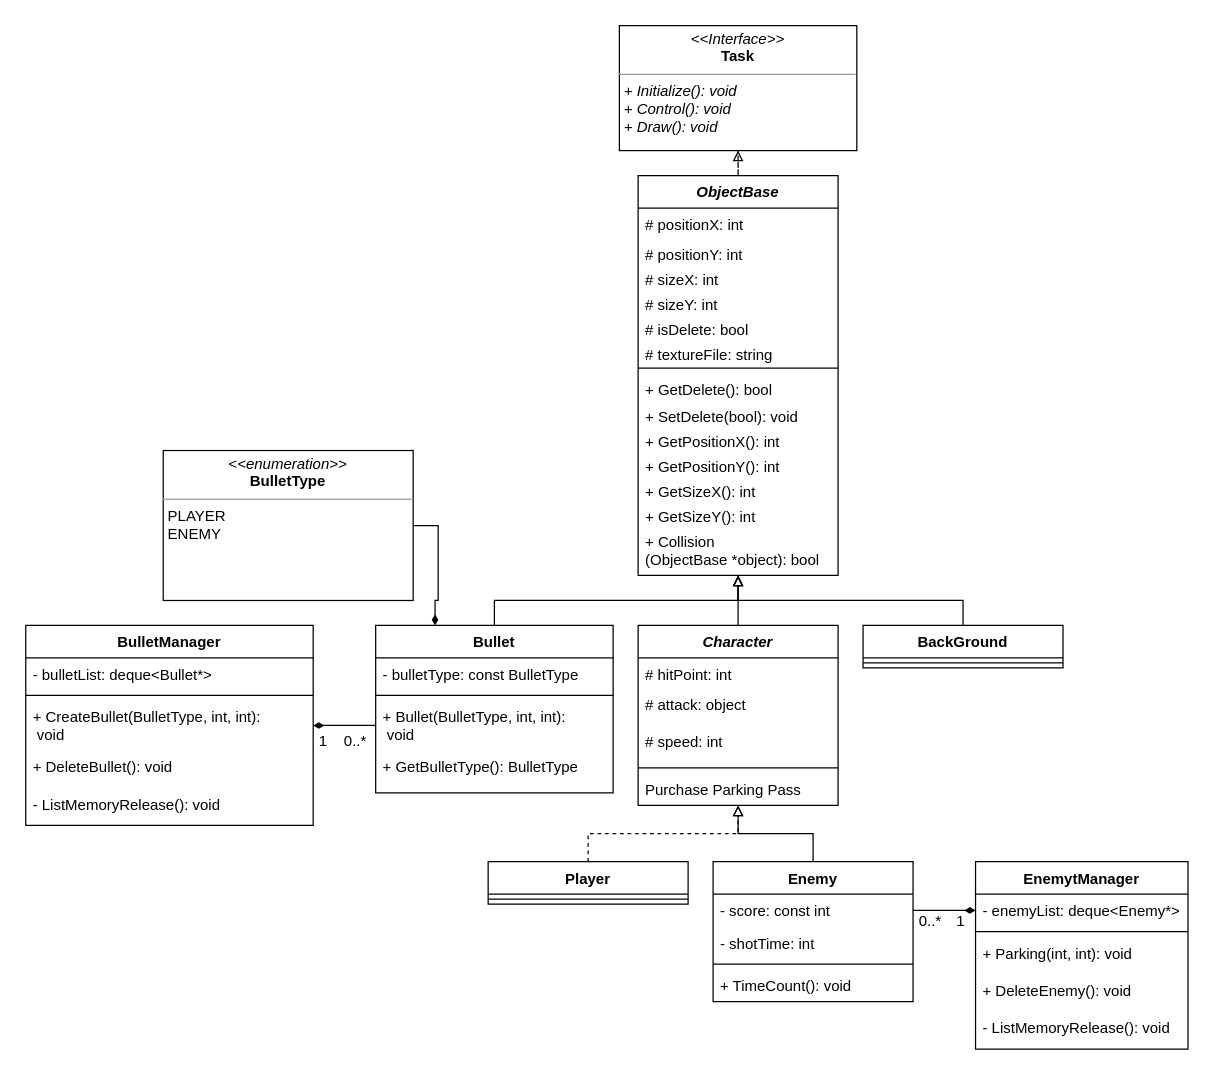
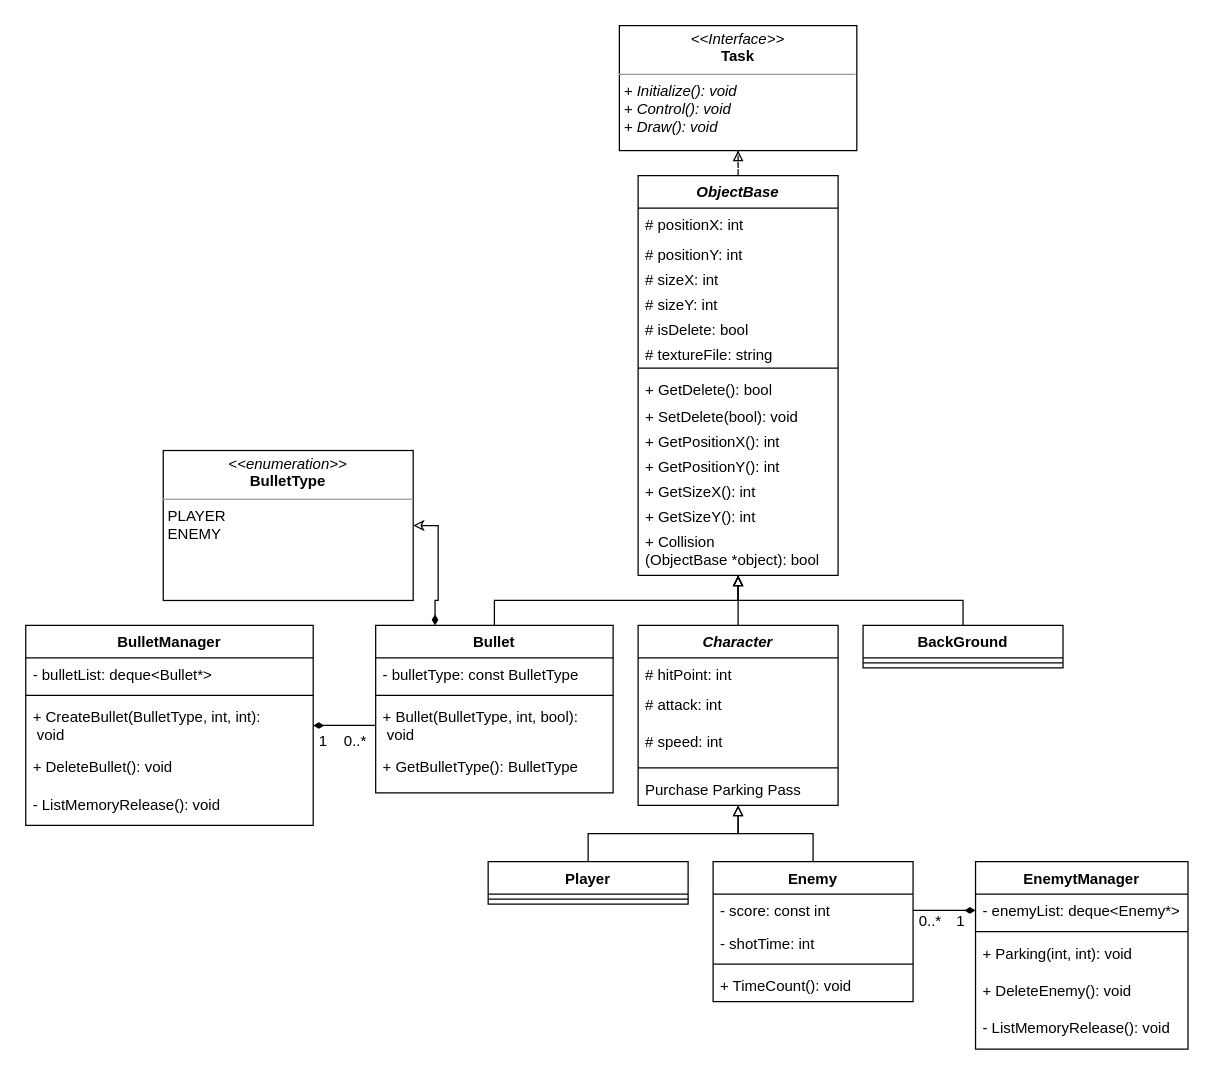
edge "<<enumeration>> BulletType PLAYER ENEMY" -> "Bullet": arrowhead none -> classic
node "# attack: object": label "# attack: object" -> "# attack: int"
node "+ Bullet(BulletType, int, int): void": label "+ Bullet(BulletType, int, int): void" -> "+ Bullet(BulletType, int, bool): void"
edge "Player" -> "Character": style dashed -> solid
